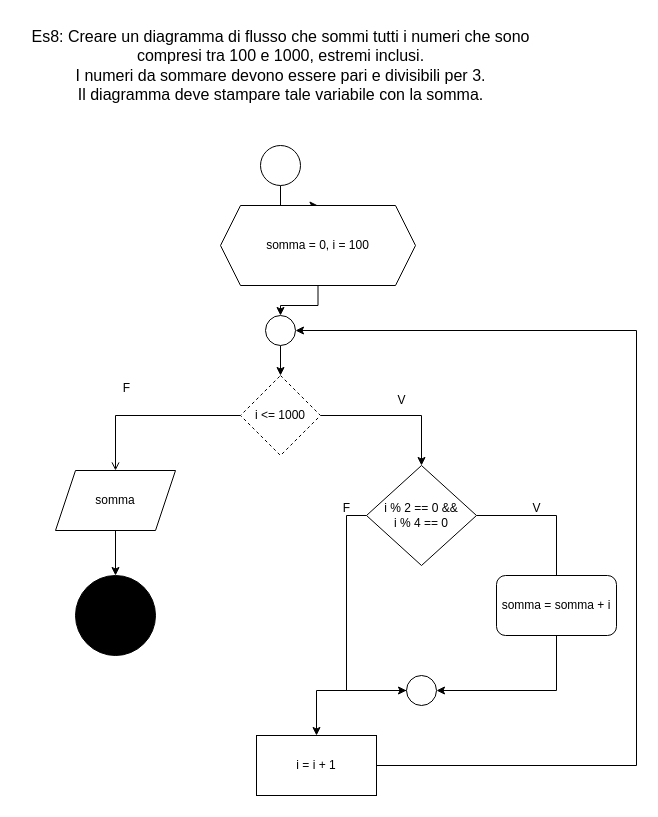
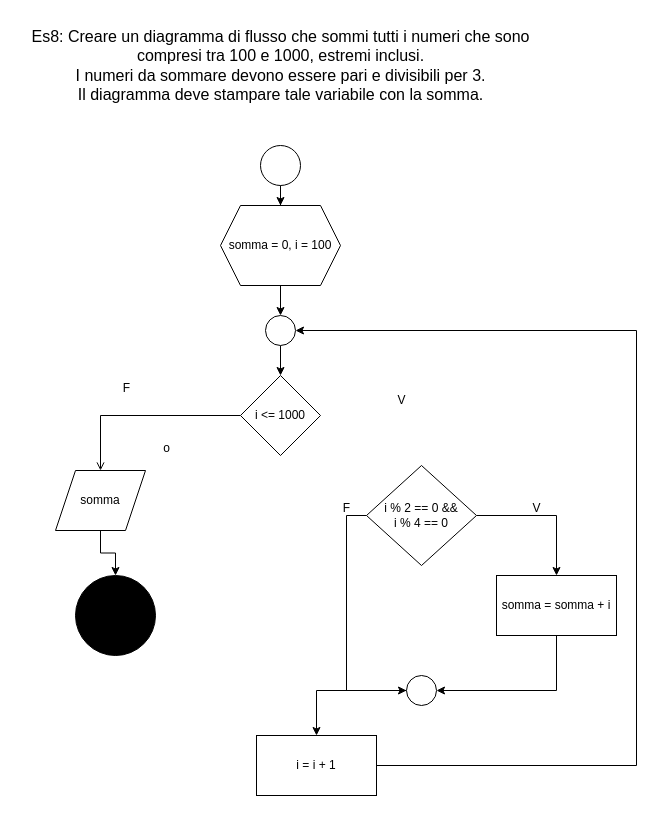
node "somma = 0, i = 100": size 195x80 -> 120x80
node "i <= 1000": style dashed -> solid
edge "i <= 1000" -> "i % 2 == 0 && i % 4 == 0": removed
node "o": added
node "somma": size 120x60 -> 90x60
edge "i % 2 == 0 && i % 4 == 0" -- "somma = somma + i": arrowhead none -> classic
node "somma = somma + i": shape rounded rectangle -> rectangle
